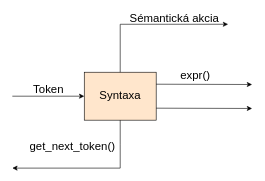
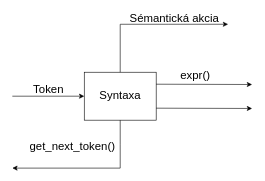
node "Syntaxa": fillcolor #ffe6cc -> #ffffff
